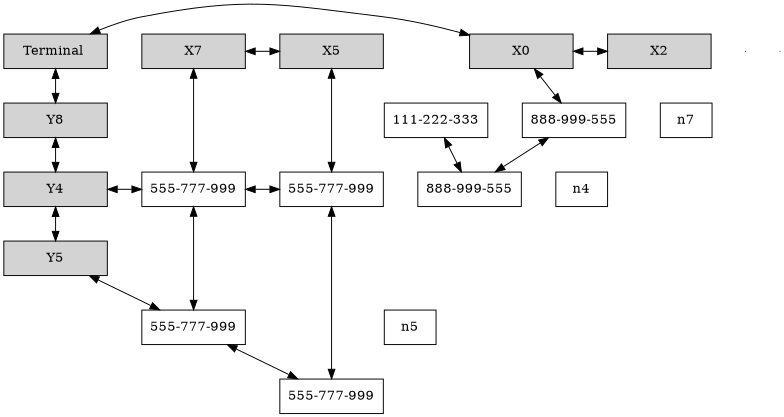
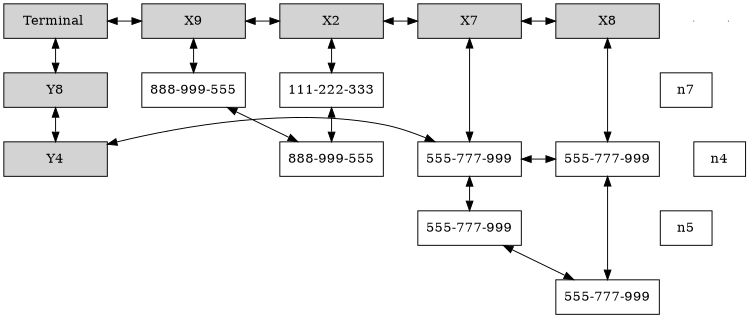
edge "X2" -- "X7": added
node "X5": label "X5" -> "X8"
node "X0": label "X0" -> "X9"
edge "X2" -- "111-222-333": added
node "Y5": removed
